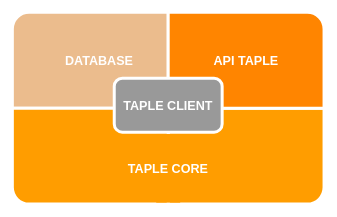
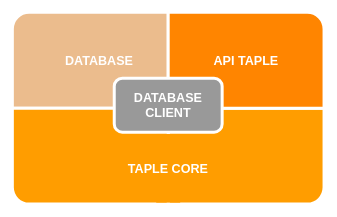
node "TAPLE CLIENT": label "TAPLE CLIENT" -> "DATABASE CLIENT"
